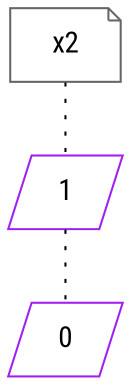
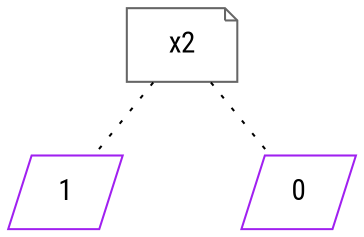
edge "1" -- "0": now "x2" -- "0"
